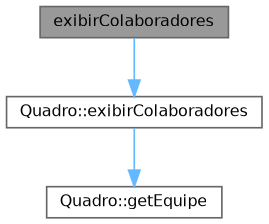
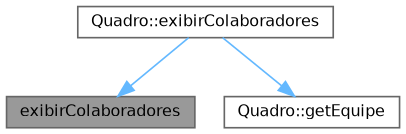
edge "exibirColaboradores" -> "Quadro::exibirColaboradores": reversed
